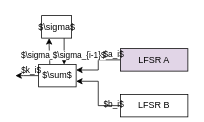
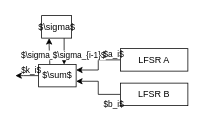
node "LFSR A": fillcolor #e1d5e7 -> #ffffff
node "LFSR B": moved (154, 105) -> (154, 94)
